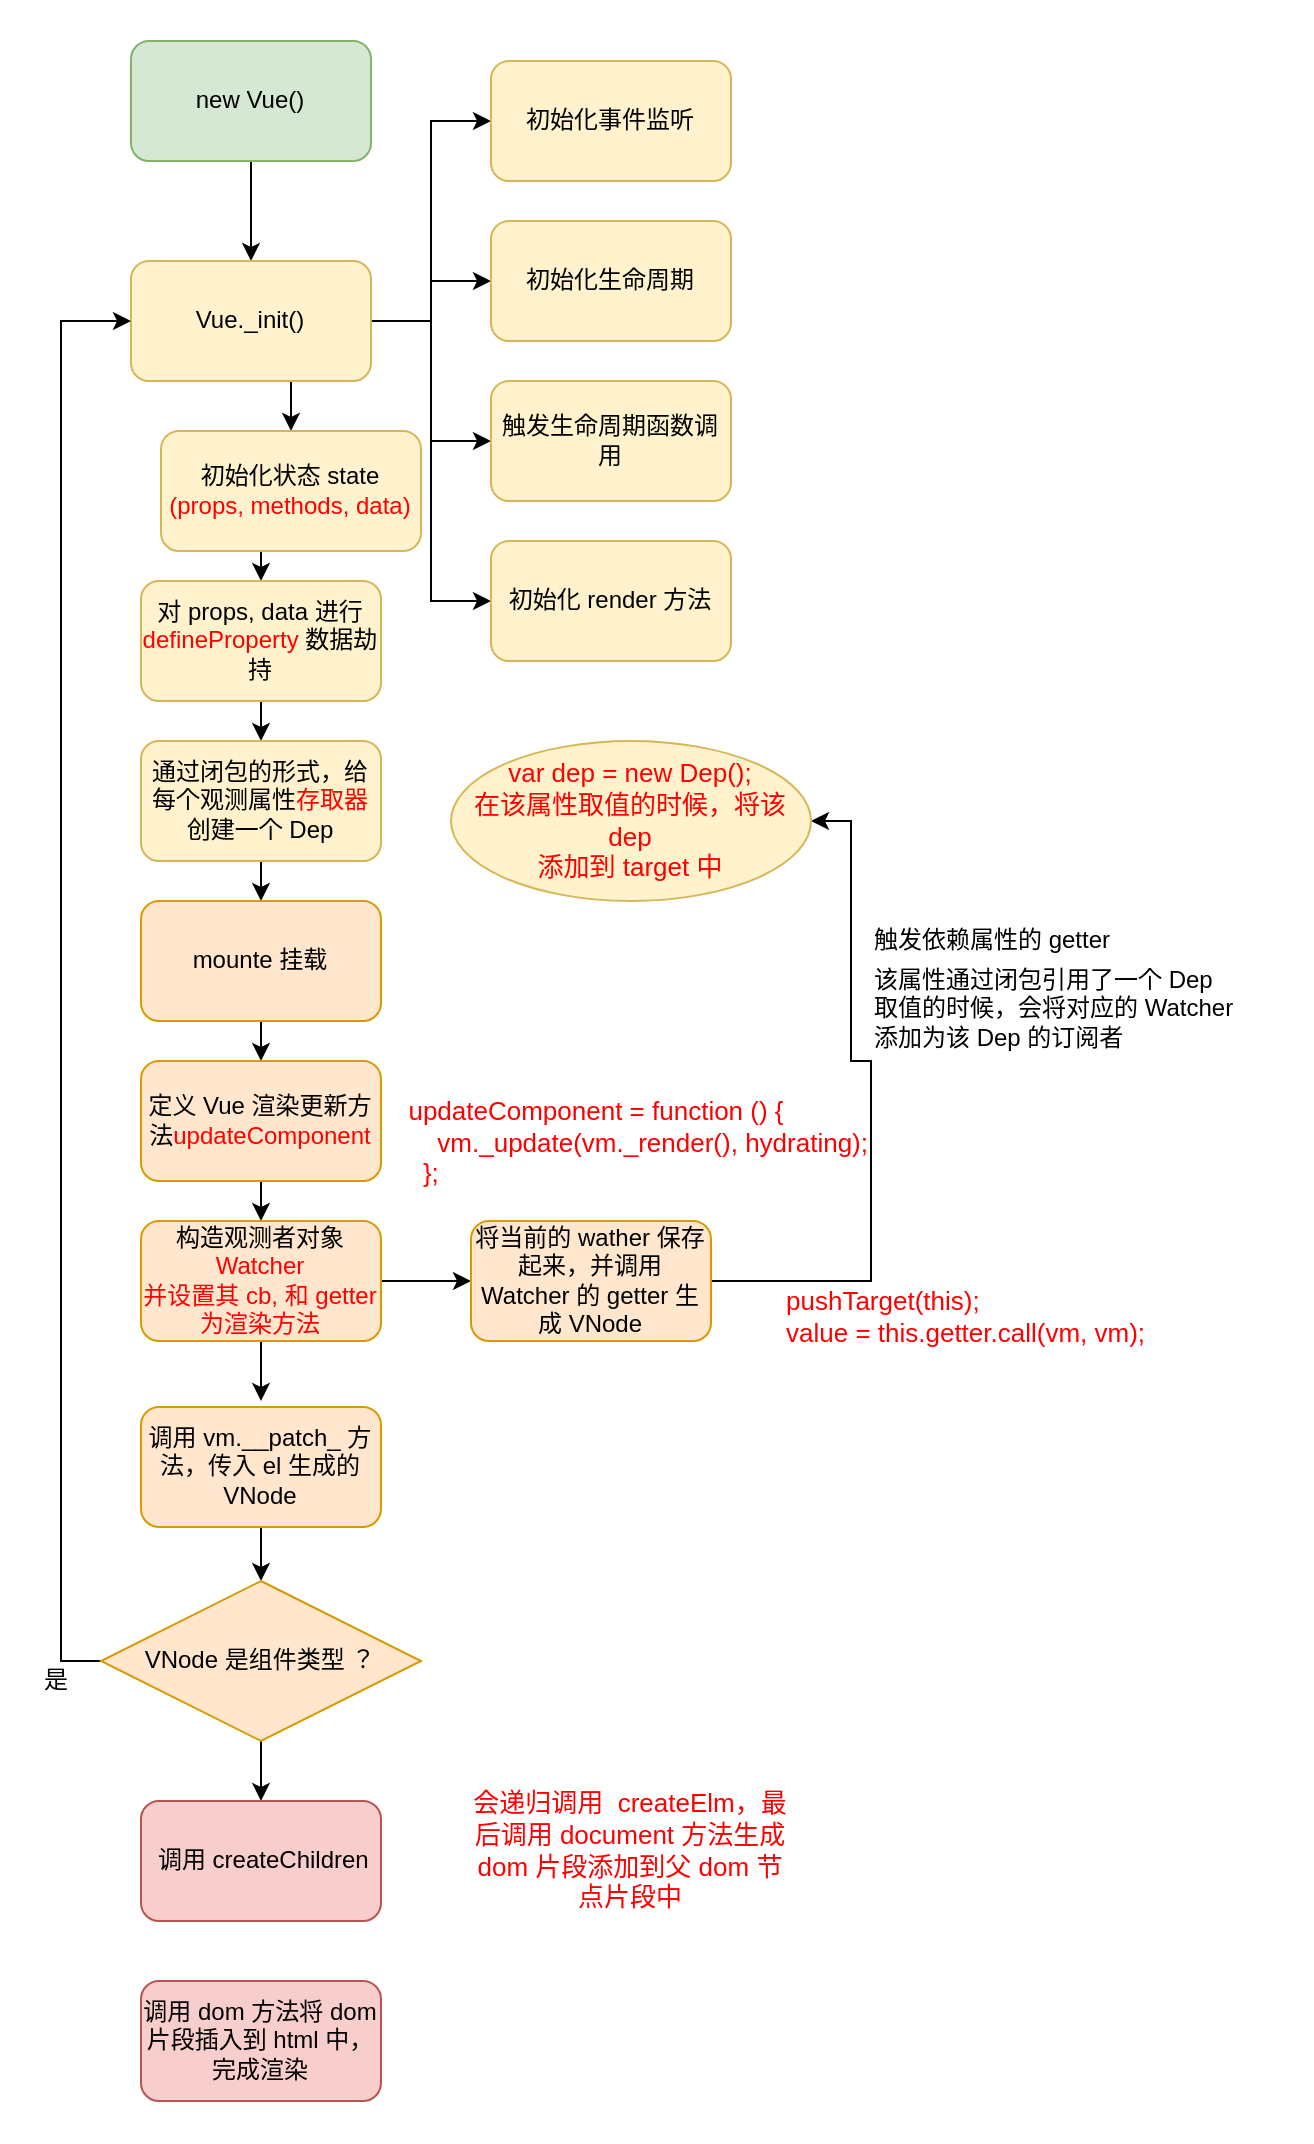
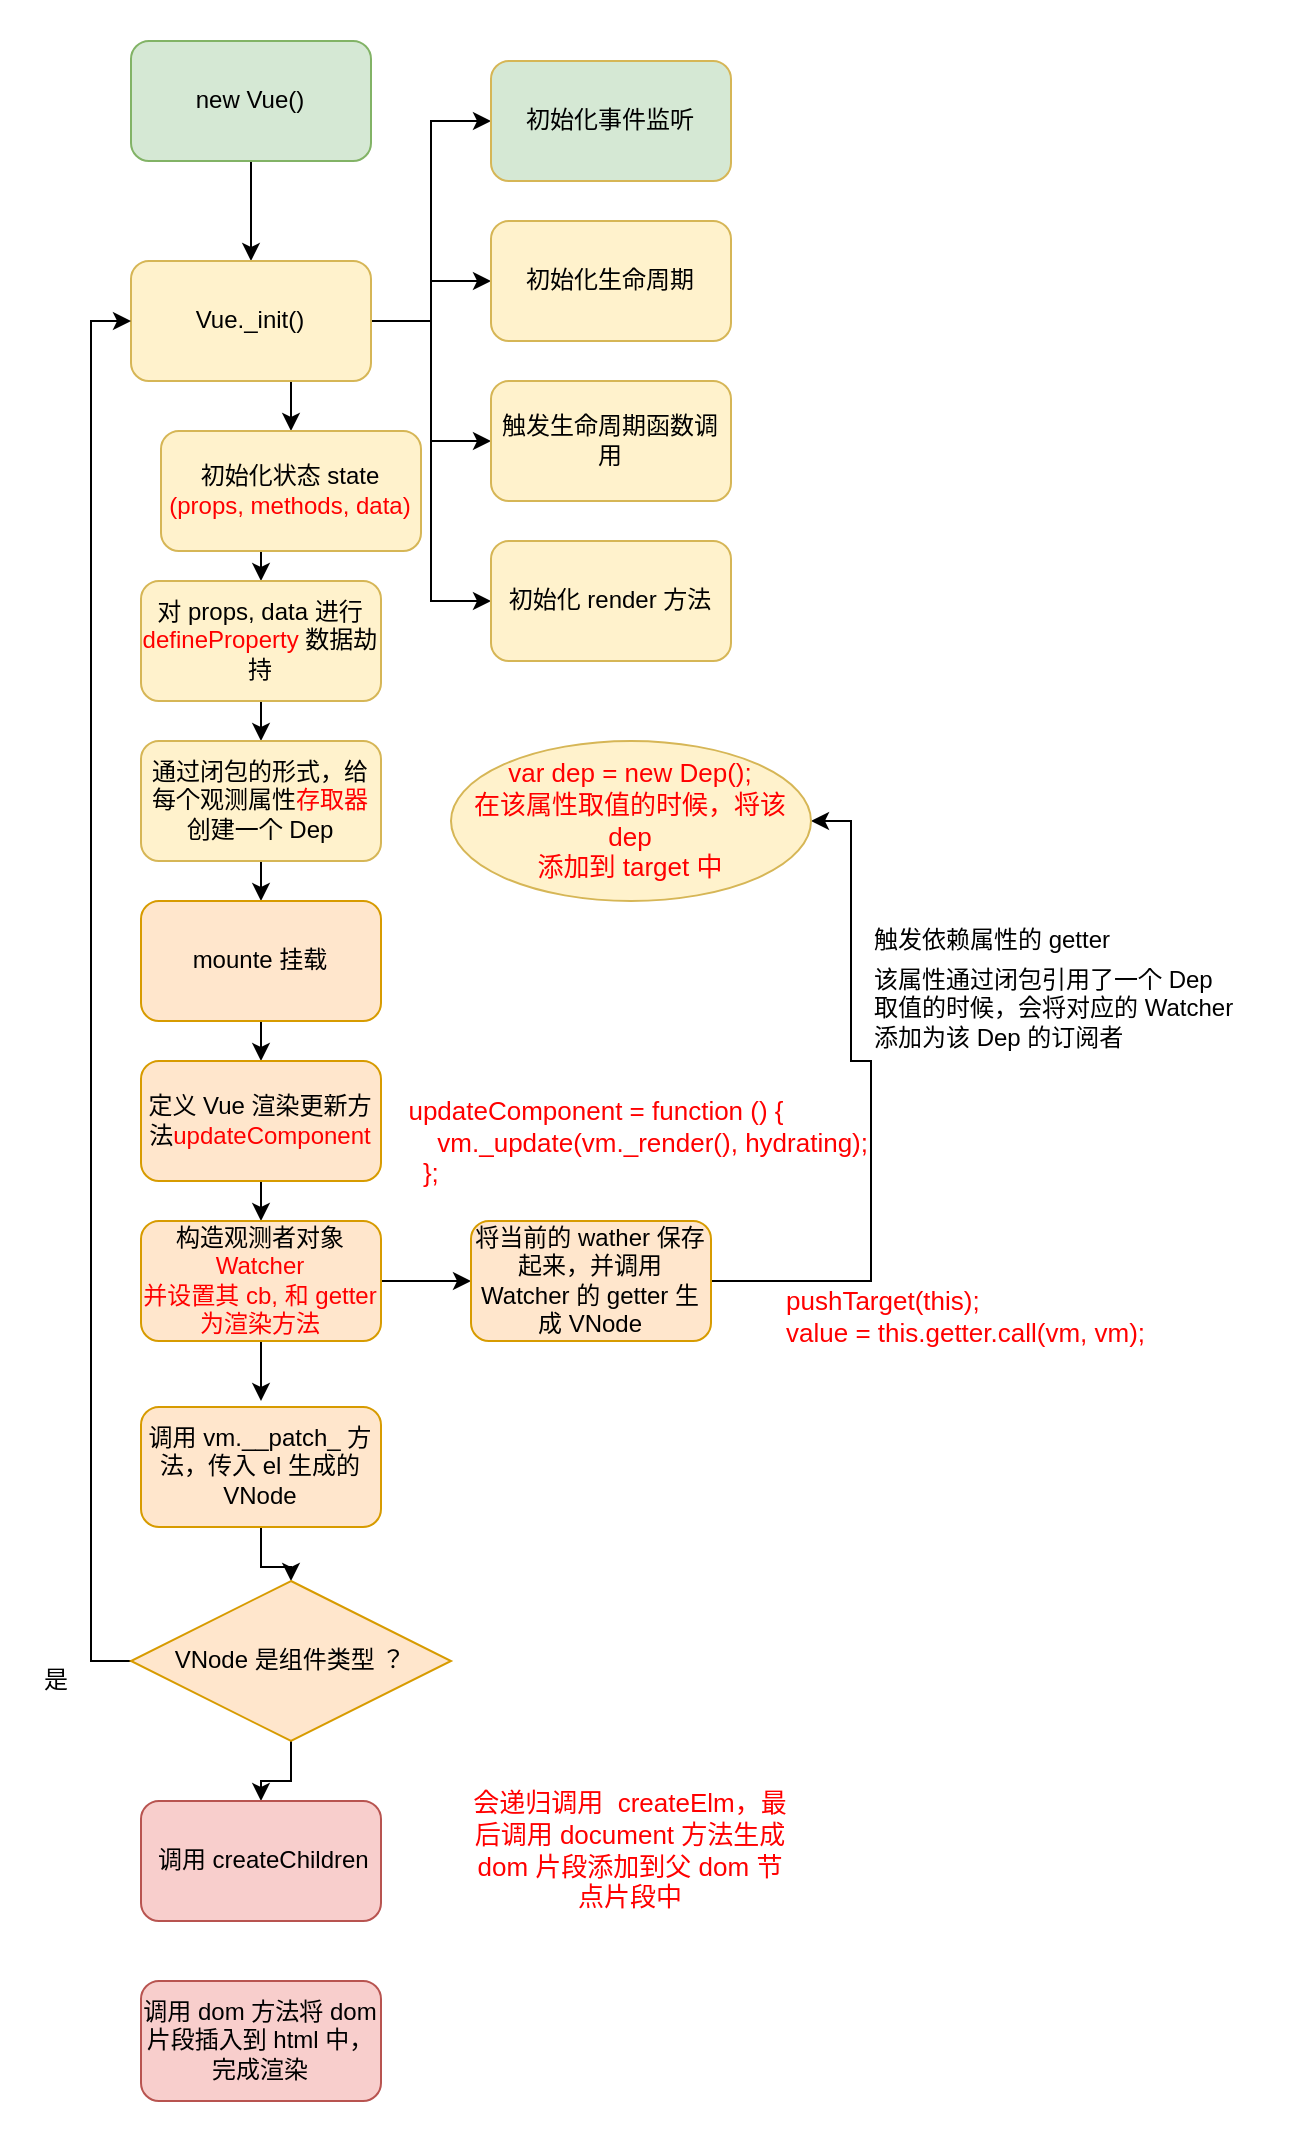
node "初始化事件监听": fillcolor #fff2cc -> #d5e8d4
node "VNode 是组件类型 ？": moved (261, 1661) -> (291, 1661)
